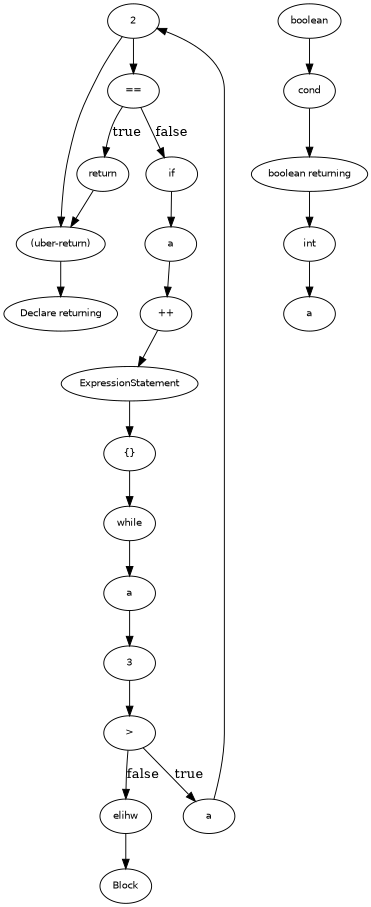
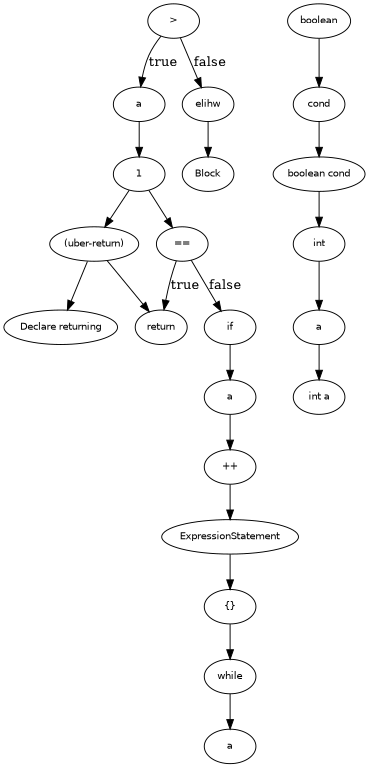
node "2": label "2" -> "1"
node "boolean returning": label "boolean returning" -> "boolean cond"
edge "return" -> "(uber-return)": reversed
node "int a": added
node "3": removed
